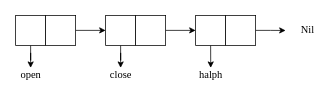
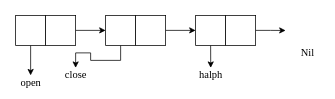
node "Nil": moved (307, 30) -> (307, 53)
node "open": moved (30, 75) -> (30, 83)
node "close": moved (120, 75) -> (75, 75)
